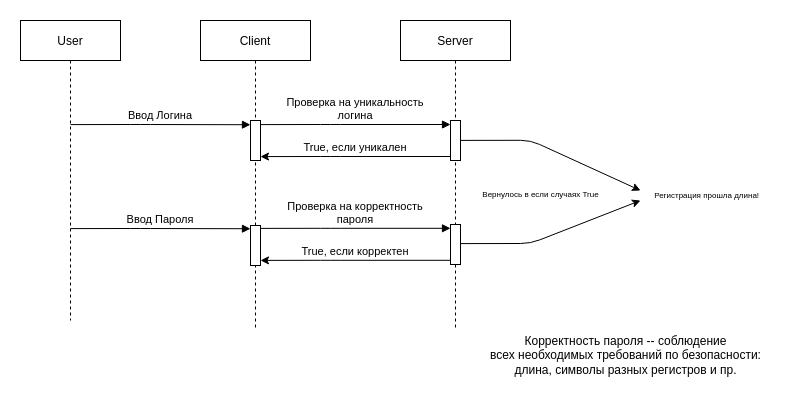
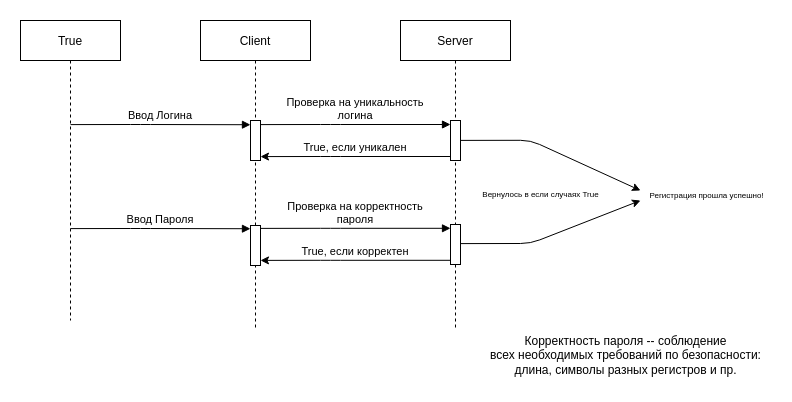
node "User": label "User" -> "True"
node "Регистрация прошла длина!": label "Регистрация прошла длина!" -> "Регистрация прошла успешно!"
